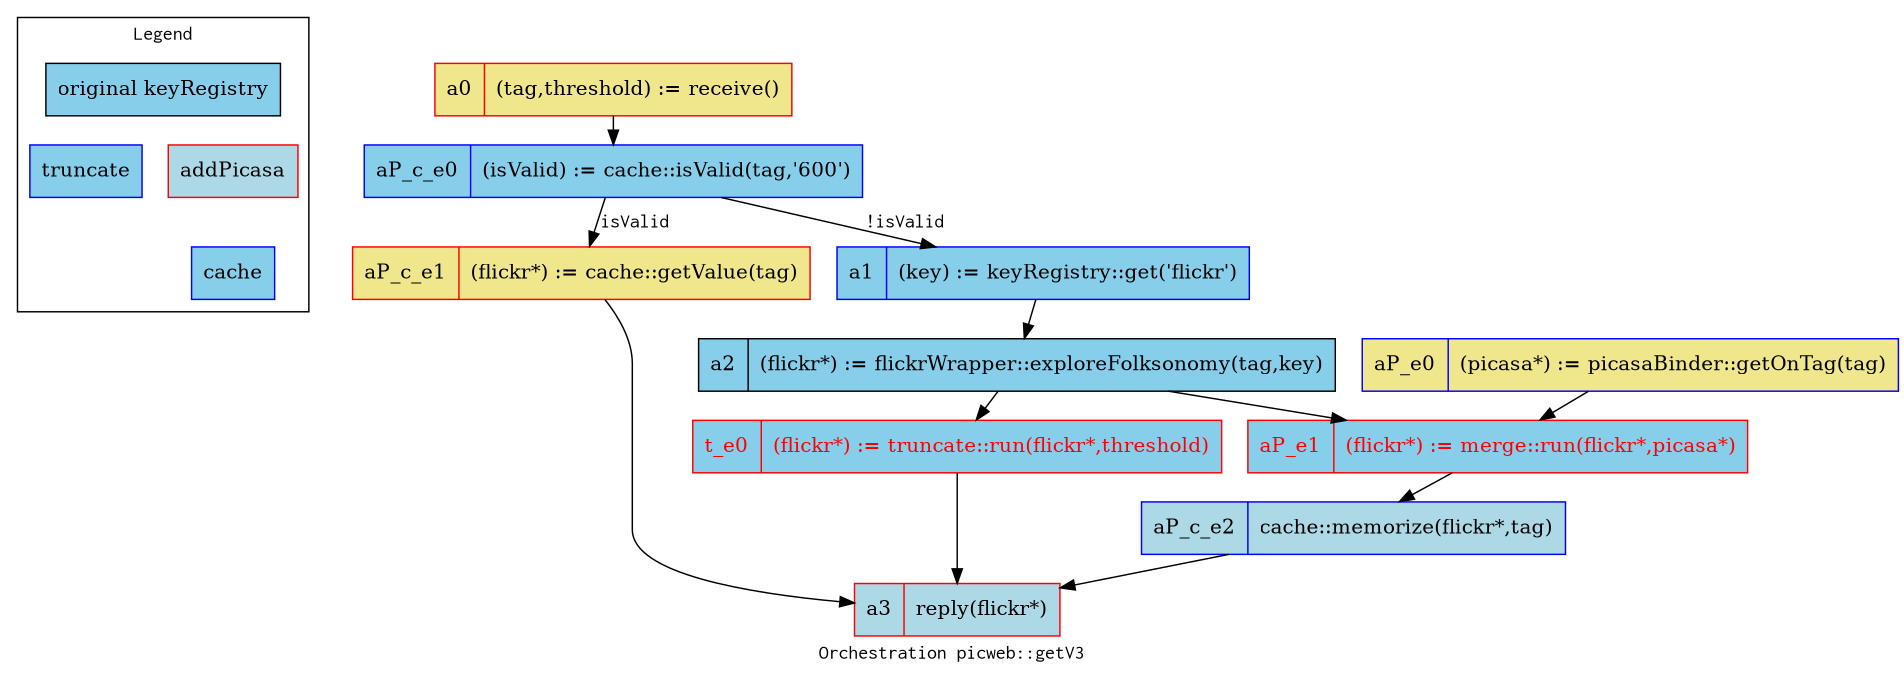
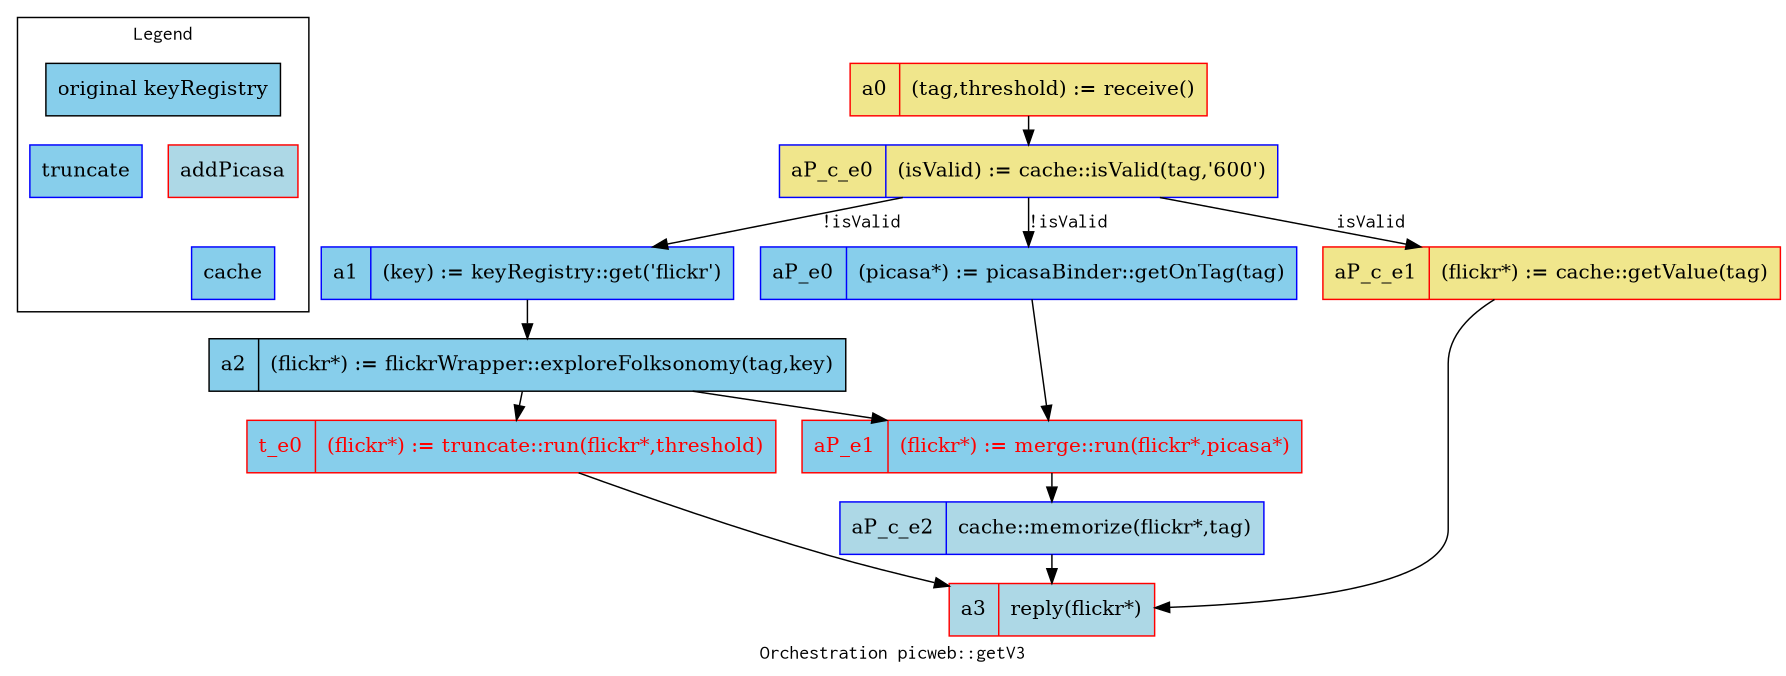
node "aP_c_e0": fillcolor skyblue -> khaki
edge "aP_c_e0" -> "aP_e0": added, label "!isValid"
node "aP_e0": fillcolor khaki -> skyblue
